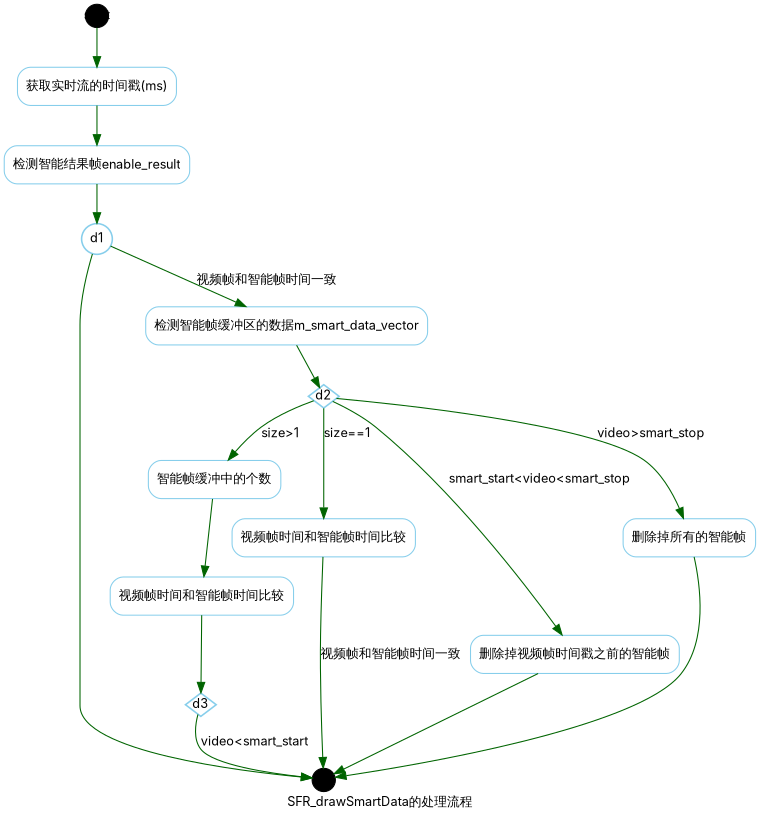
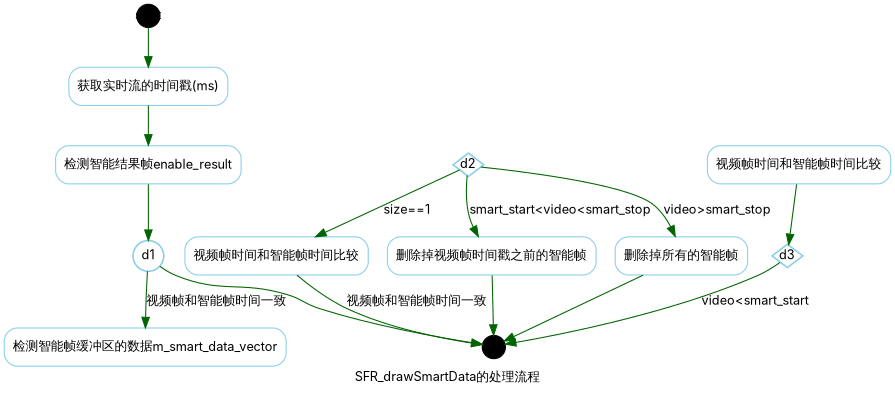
edge "检测智能帧缓冲区的数据m_smart_data_vector" -> "d2": removed
node "智能帧缓冲中的个数": removed
